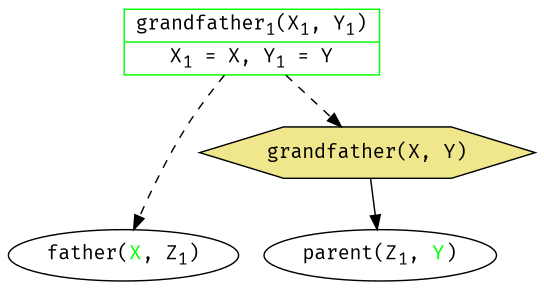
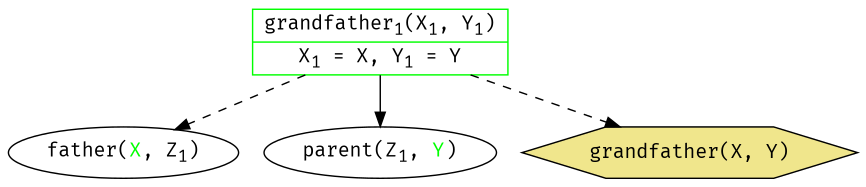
edge "grandfather(X, Y)" -> "parent(Z": now "grandfather" -> "parent(Z"
